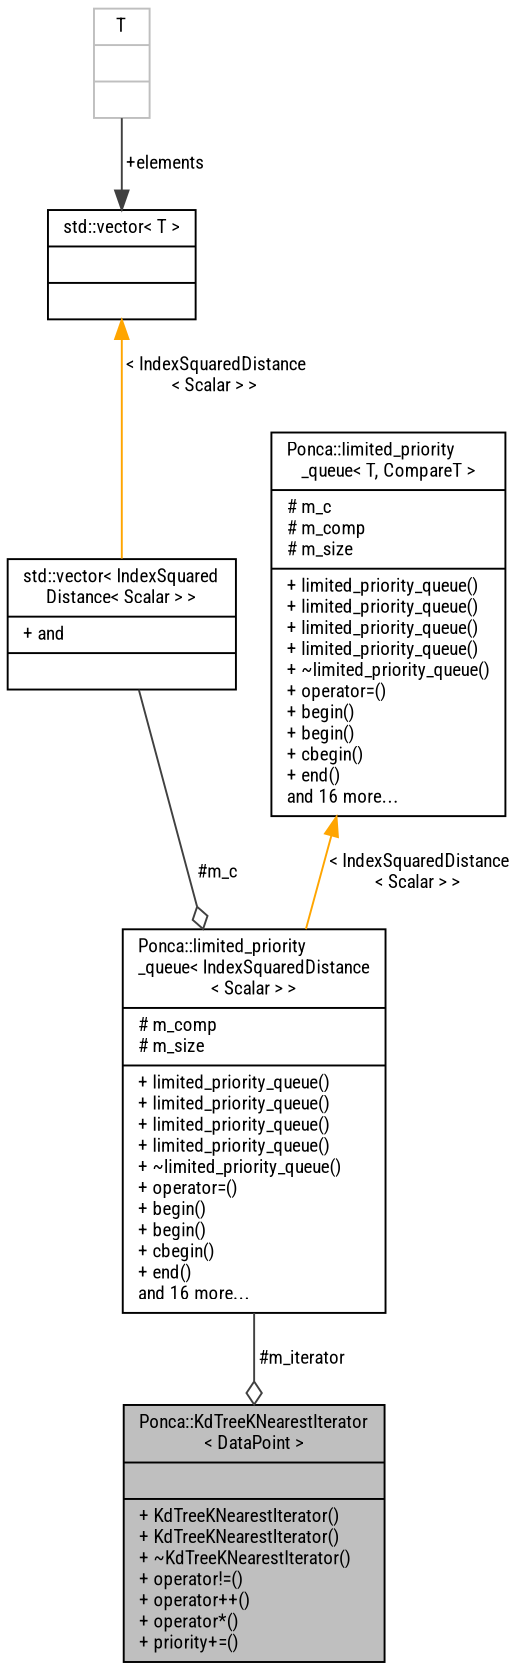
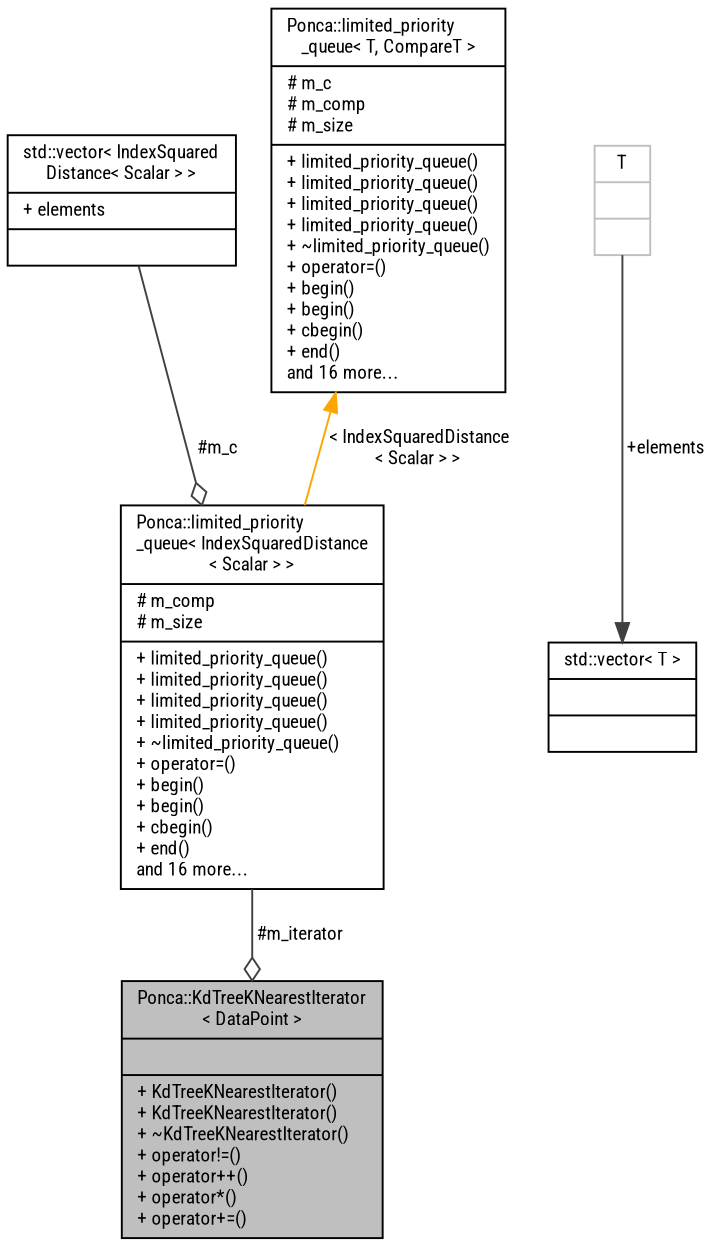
edge "std::vector< IndexSquared" -> "std::vector< T >": removed, label "< IndexSquaredDistance < Scalar > >"
node "std::vector< IndexSquared": text "+ and" -> "+ elements"
node "Ponca::KdTreeKNearestIterator": text "+ priority+=()" -> "+ operator+=()"
